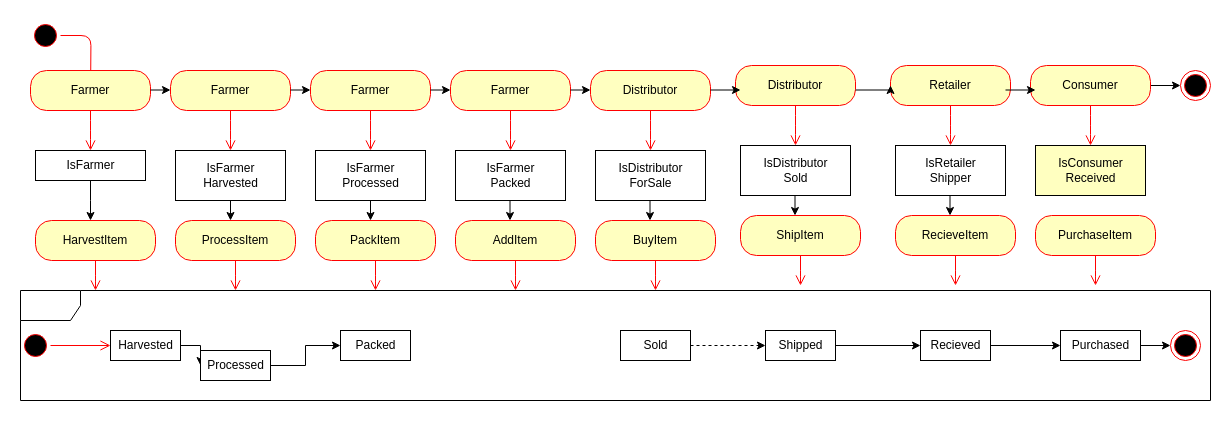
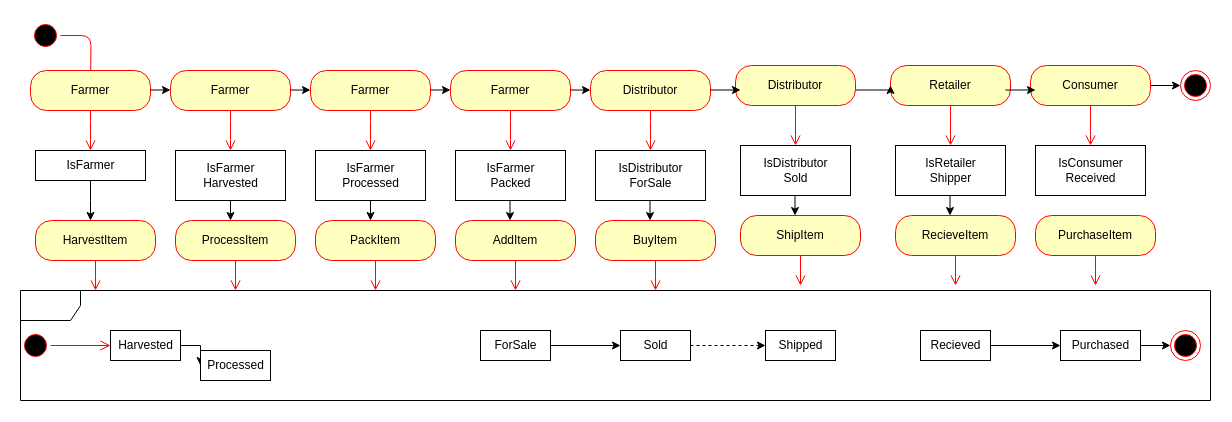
node "IsConsumer Received": fillcolor #ffffc0 -> #ffffff
node "Packed": removed
node "ForSale": added
edge "ForSale" -> "Sold": added
edge "Shipped" -> "Recieved": removed
edge "Processed" -> "Packed": removed
